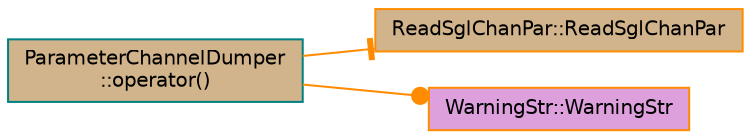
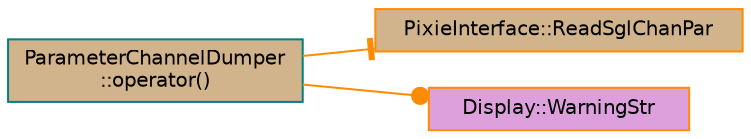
node "ReadSglChanPar::ReadSglChanPar": label "ReadSglChanPar::ReadSglChanPar" -> "PixieInterface::ReadSglChanPar"
node "WarningStr::WarningStr": label "WarningStr::WarningStr" -> "Display::WarningStr"
